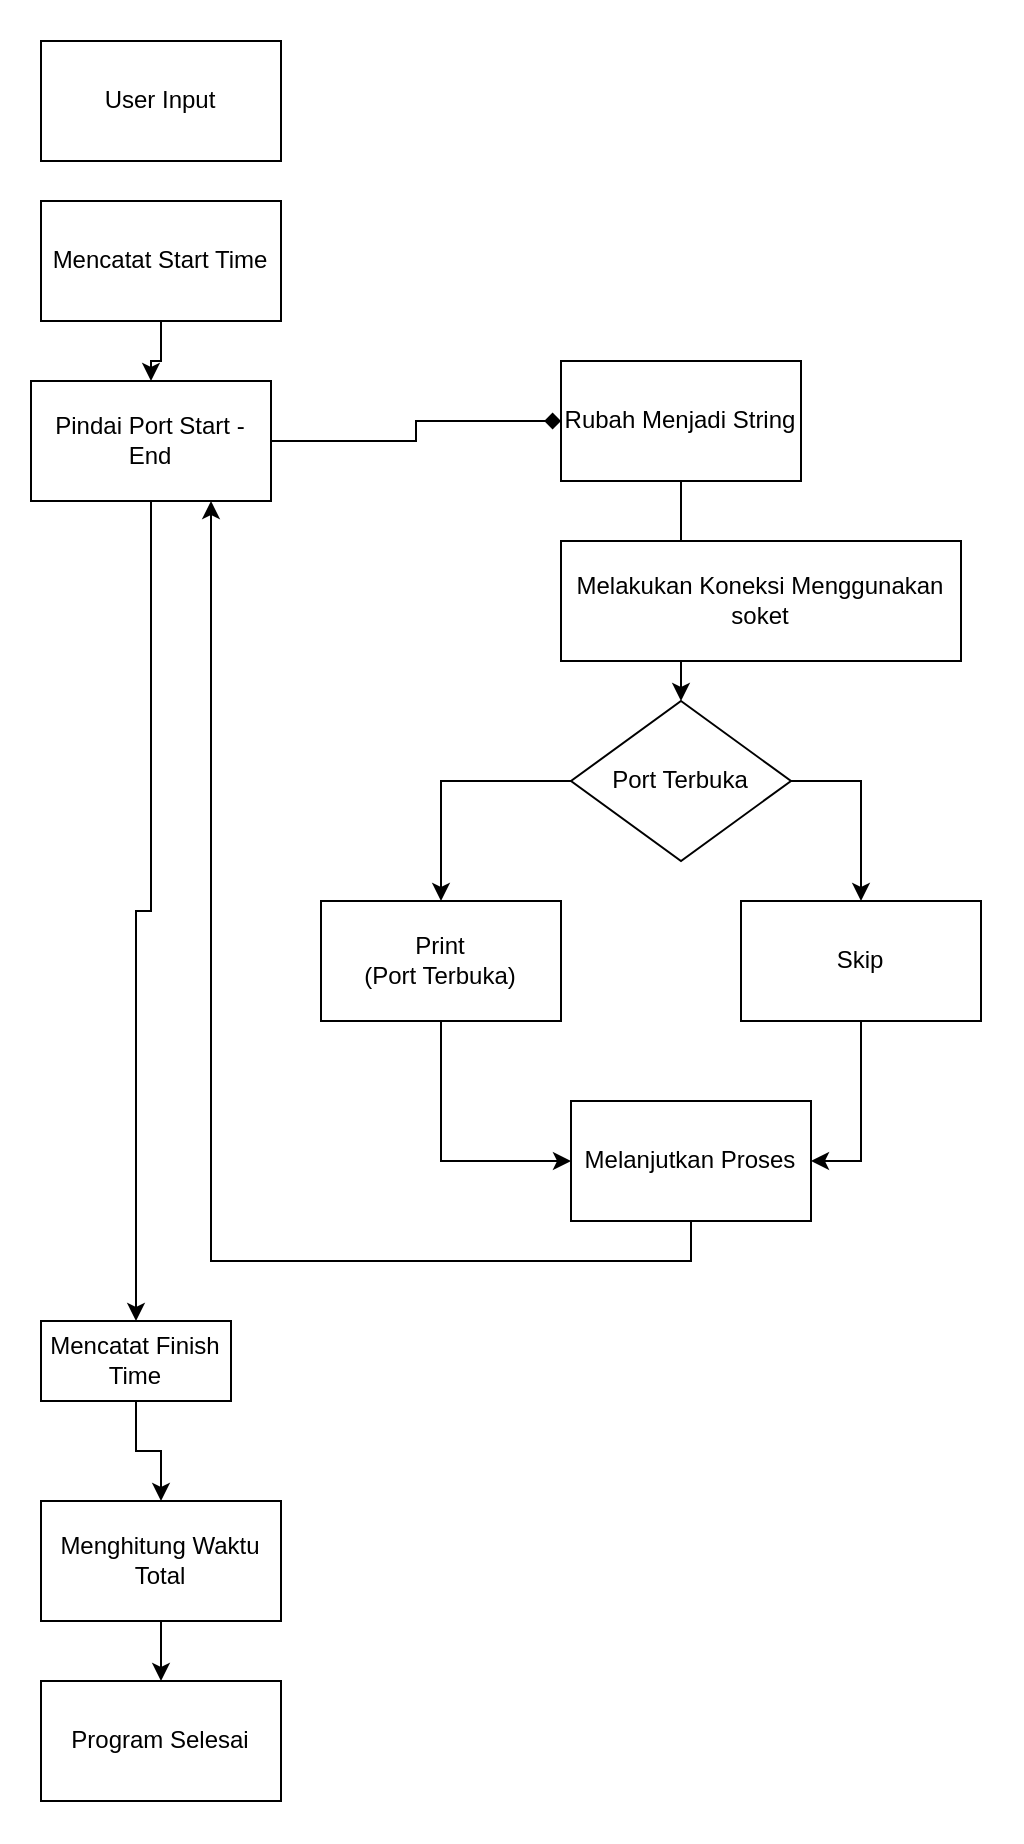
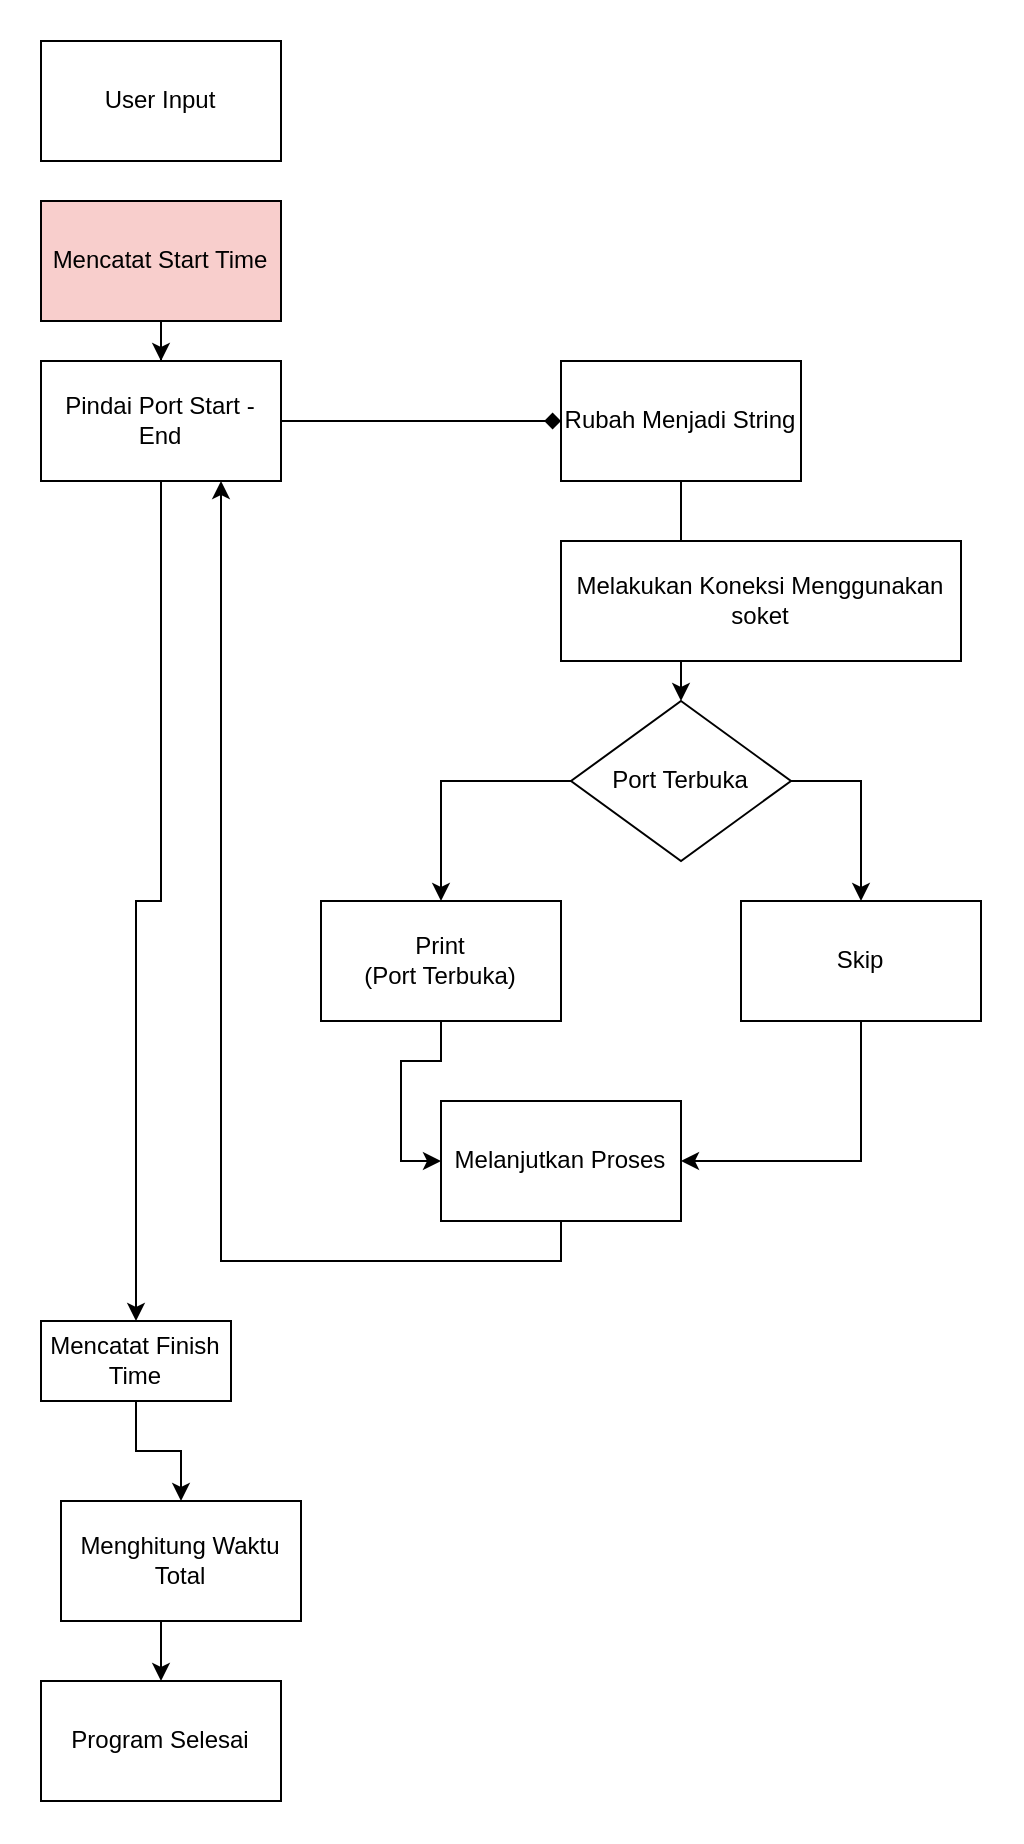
node "Mencatat Start Time": fillcolor #ffffff -> #f8cecc
node "Pindai Port Start - End": moved (151, 441) -> (161, 421)
node "Melanjutkan Proses": moved (691, 1161) -> (561, 1161)
node "Menghitung Waktu Total": moved (161, 1561) -> (181, 1561)
